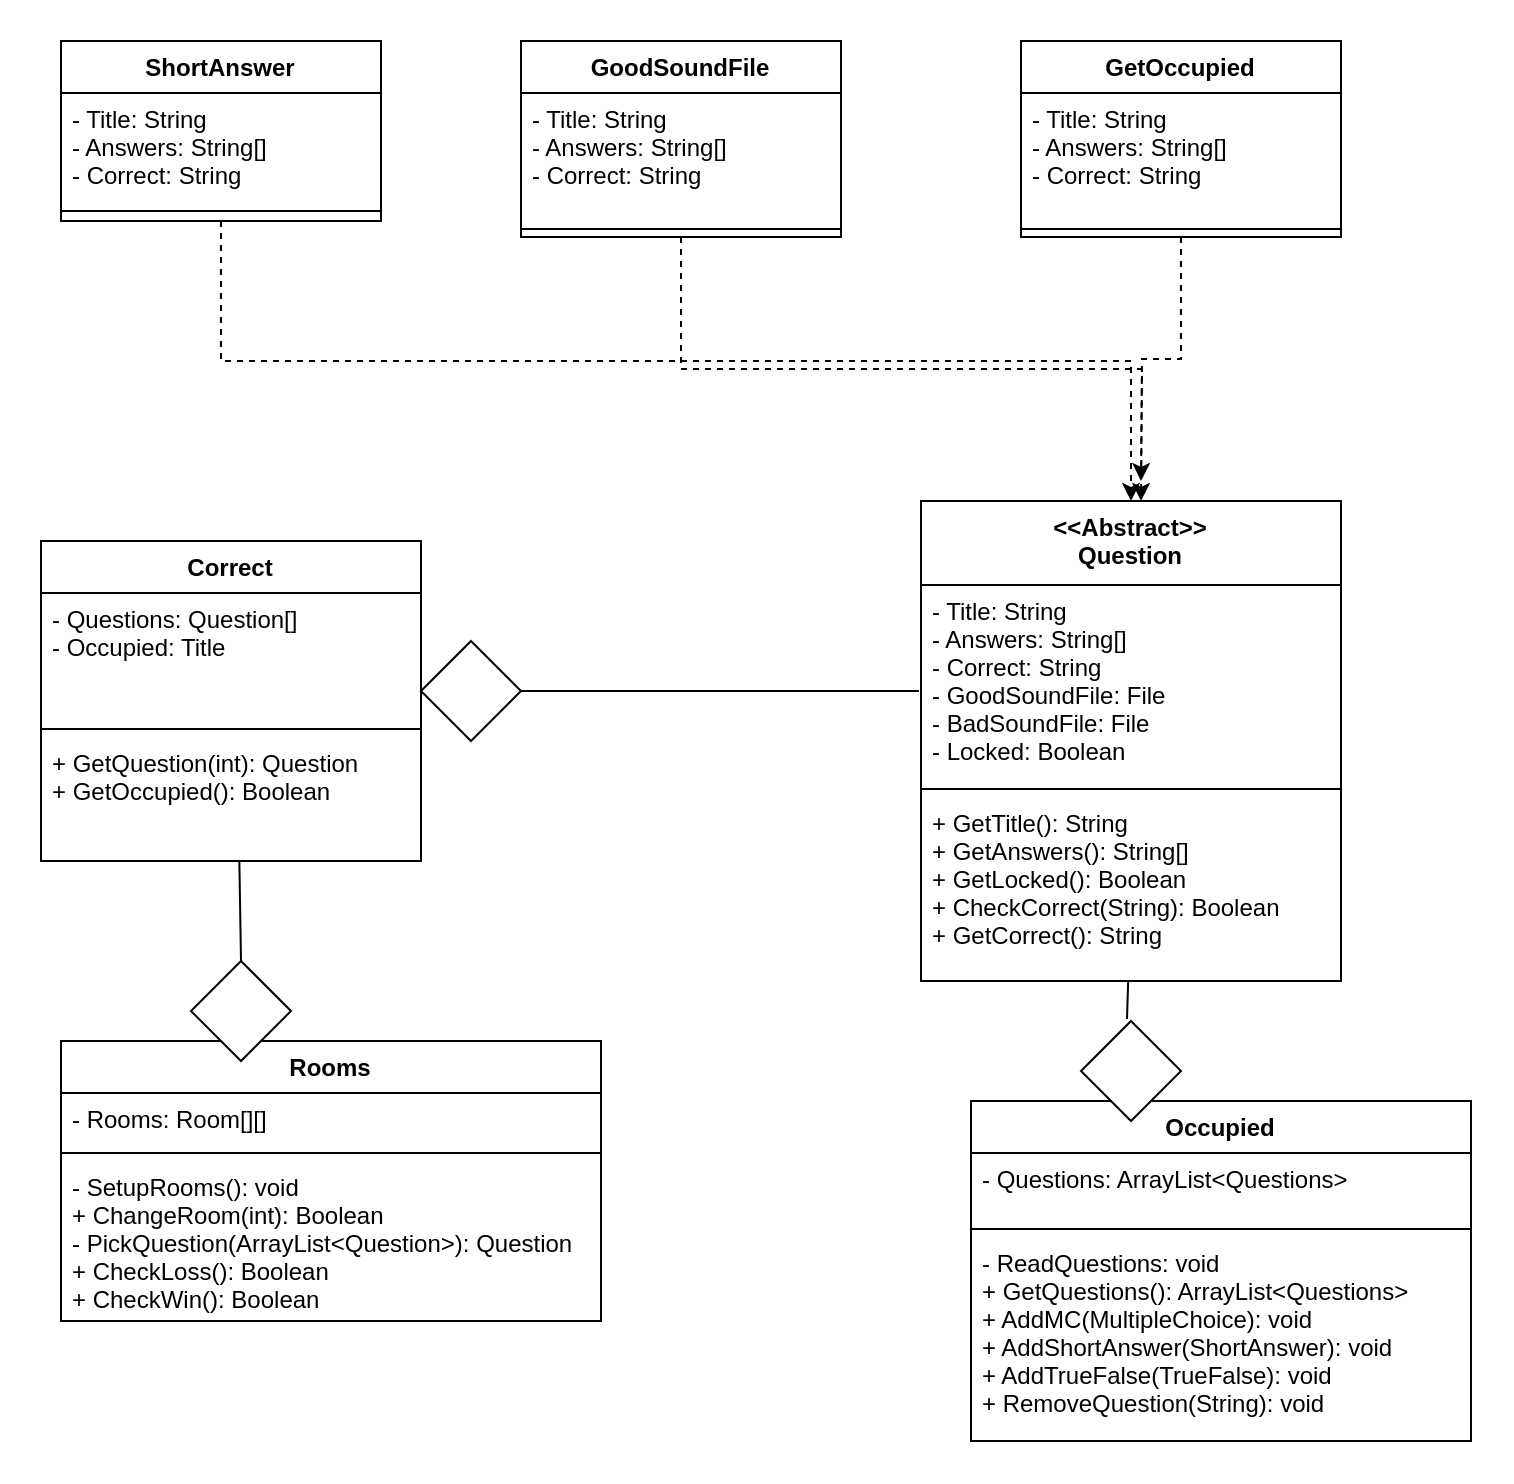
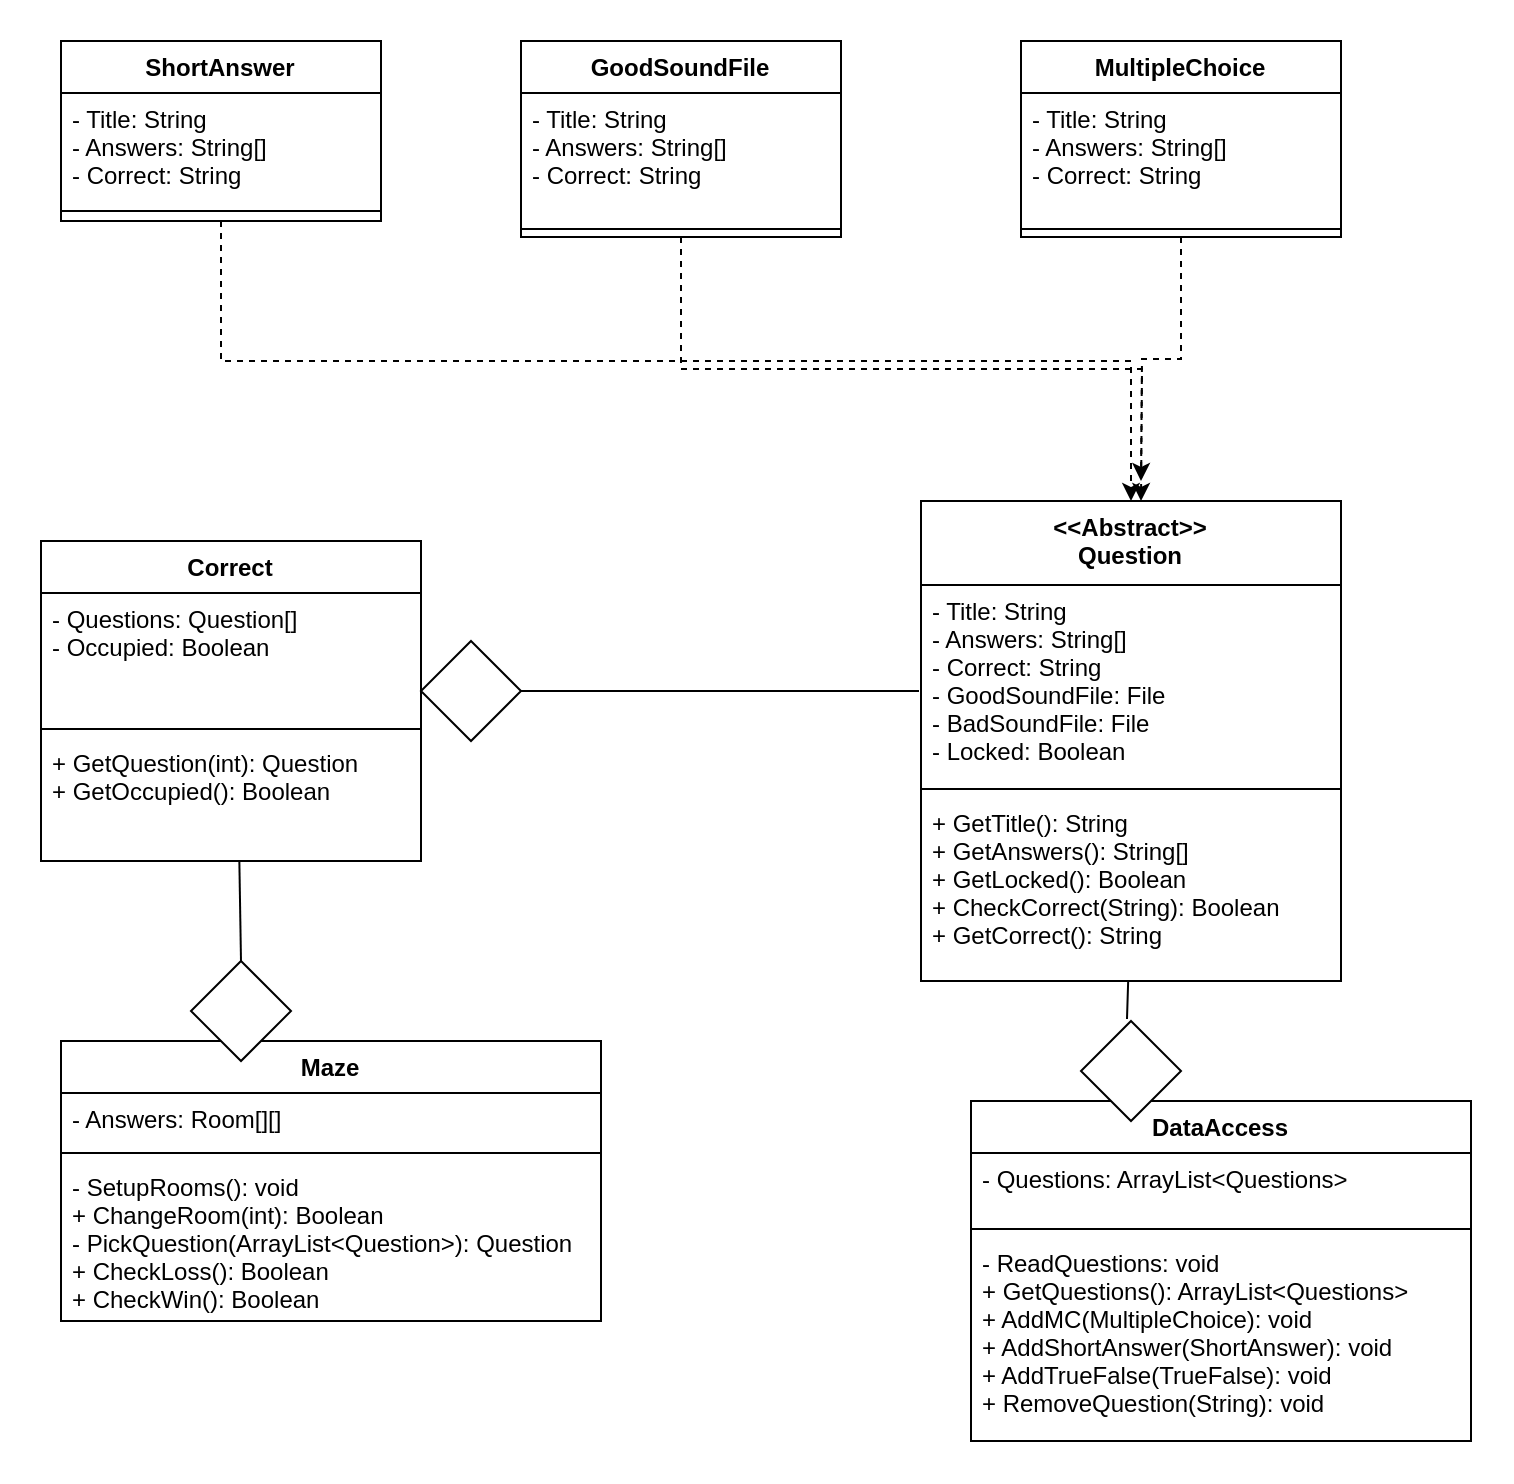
node "GetOccupied": label "GetOccupied" -> "MultipleChoice"
node "- Questions: Question[] - Occupied: Title": label "- Questions: Question[] - Occupied: Title" -> "- Questions: Question[] - Occupied: Boolean"
node "Rooms": label "Rooms" -> "Maze"
node "- Rooms: Room[][]": label "- Rooms: Room[][]" -> "- Answers: Room[][]"
node "Occupied": label "Occupied" -> "DataAccess"
